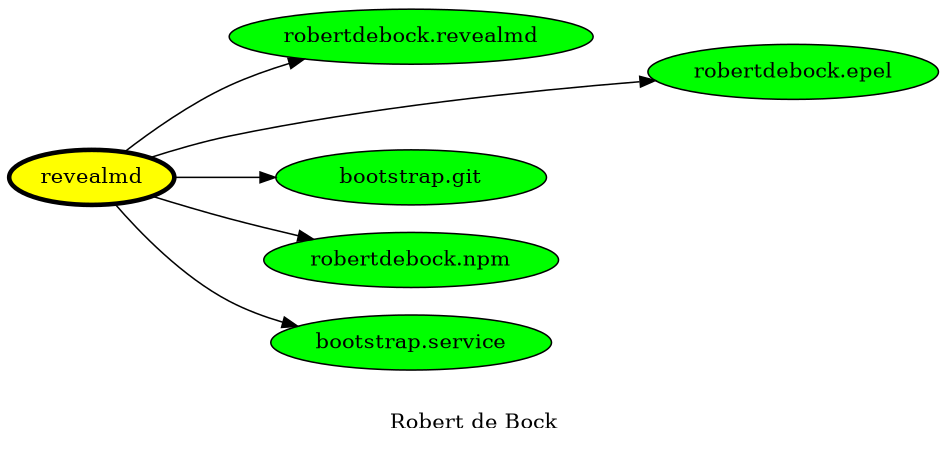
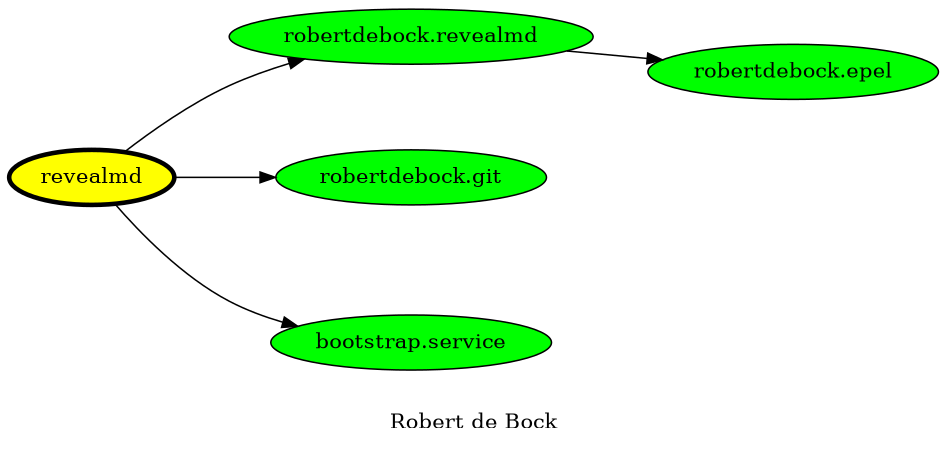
edge "revealmd" -> "robertdebock.epel": now "robertdebock.revealmd" -> "robertdebock.epel"
node "bootstrap.git": label "bootstrap.git" -> "robertdebock.git"
node "robertdebock.npm": removed
